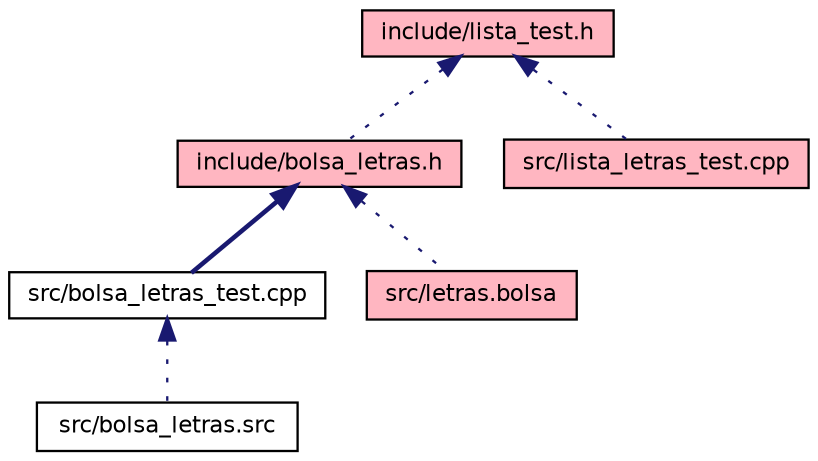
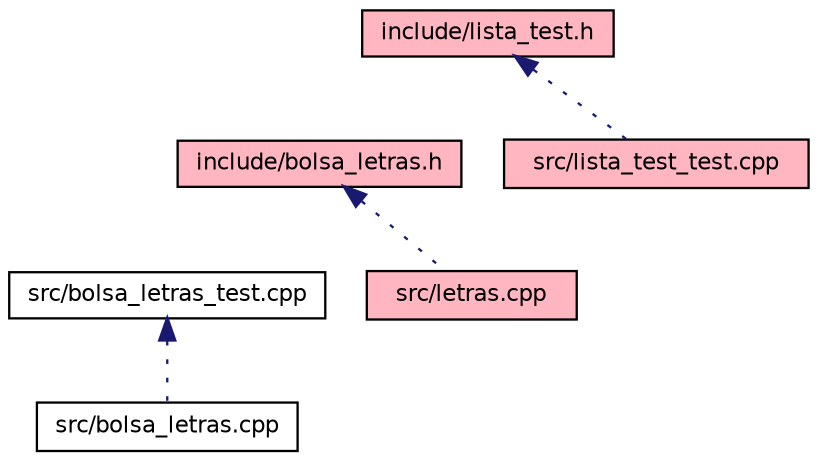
edge "include/bolsa_letras.h" -> "include/lista_test.h": removed
node "src/lista_letras_test.cpp": label "src/lista_letras_test.cpp" -> "src/lista_test_test.cpp"
edge "src/bolsa_letras_test.cpp" -> "include/bolsa_letras.h": removed
node "src/letras.bolsa": label "src/letras.bolsa" -> "src/letras.cpp"
node "src/bolsa_letras.src": label "src/bolsa_letras.src" -> "src/bolsa_letras.cpp"
